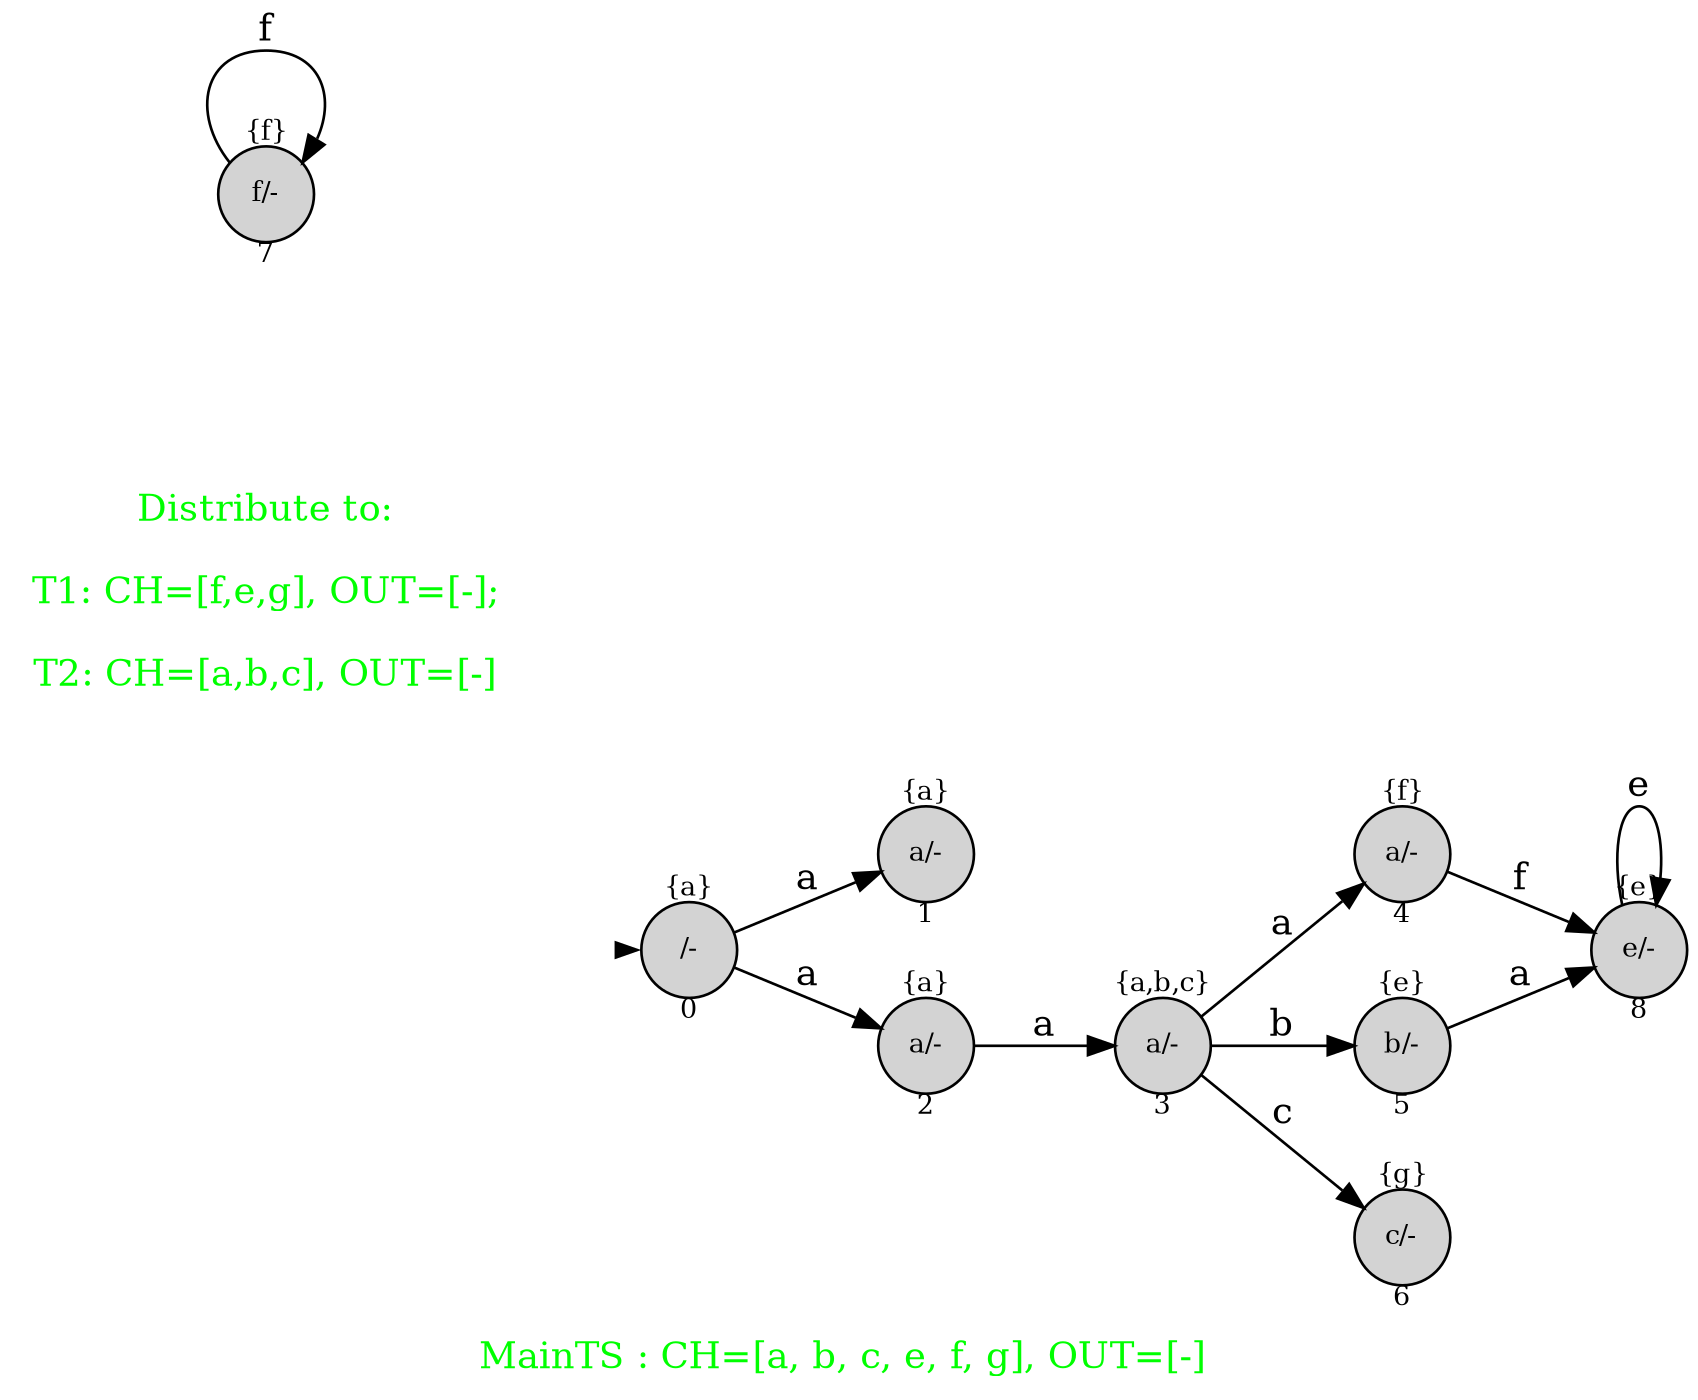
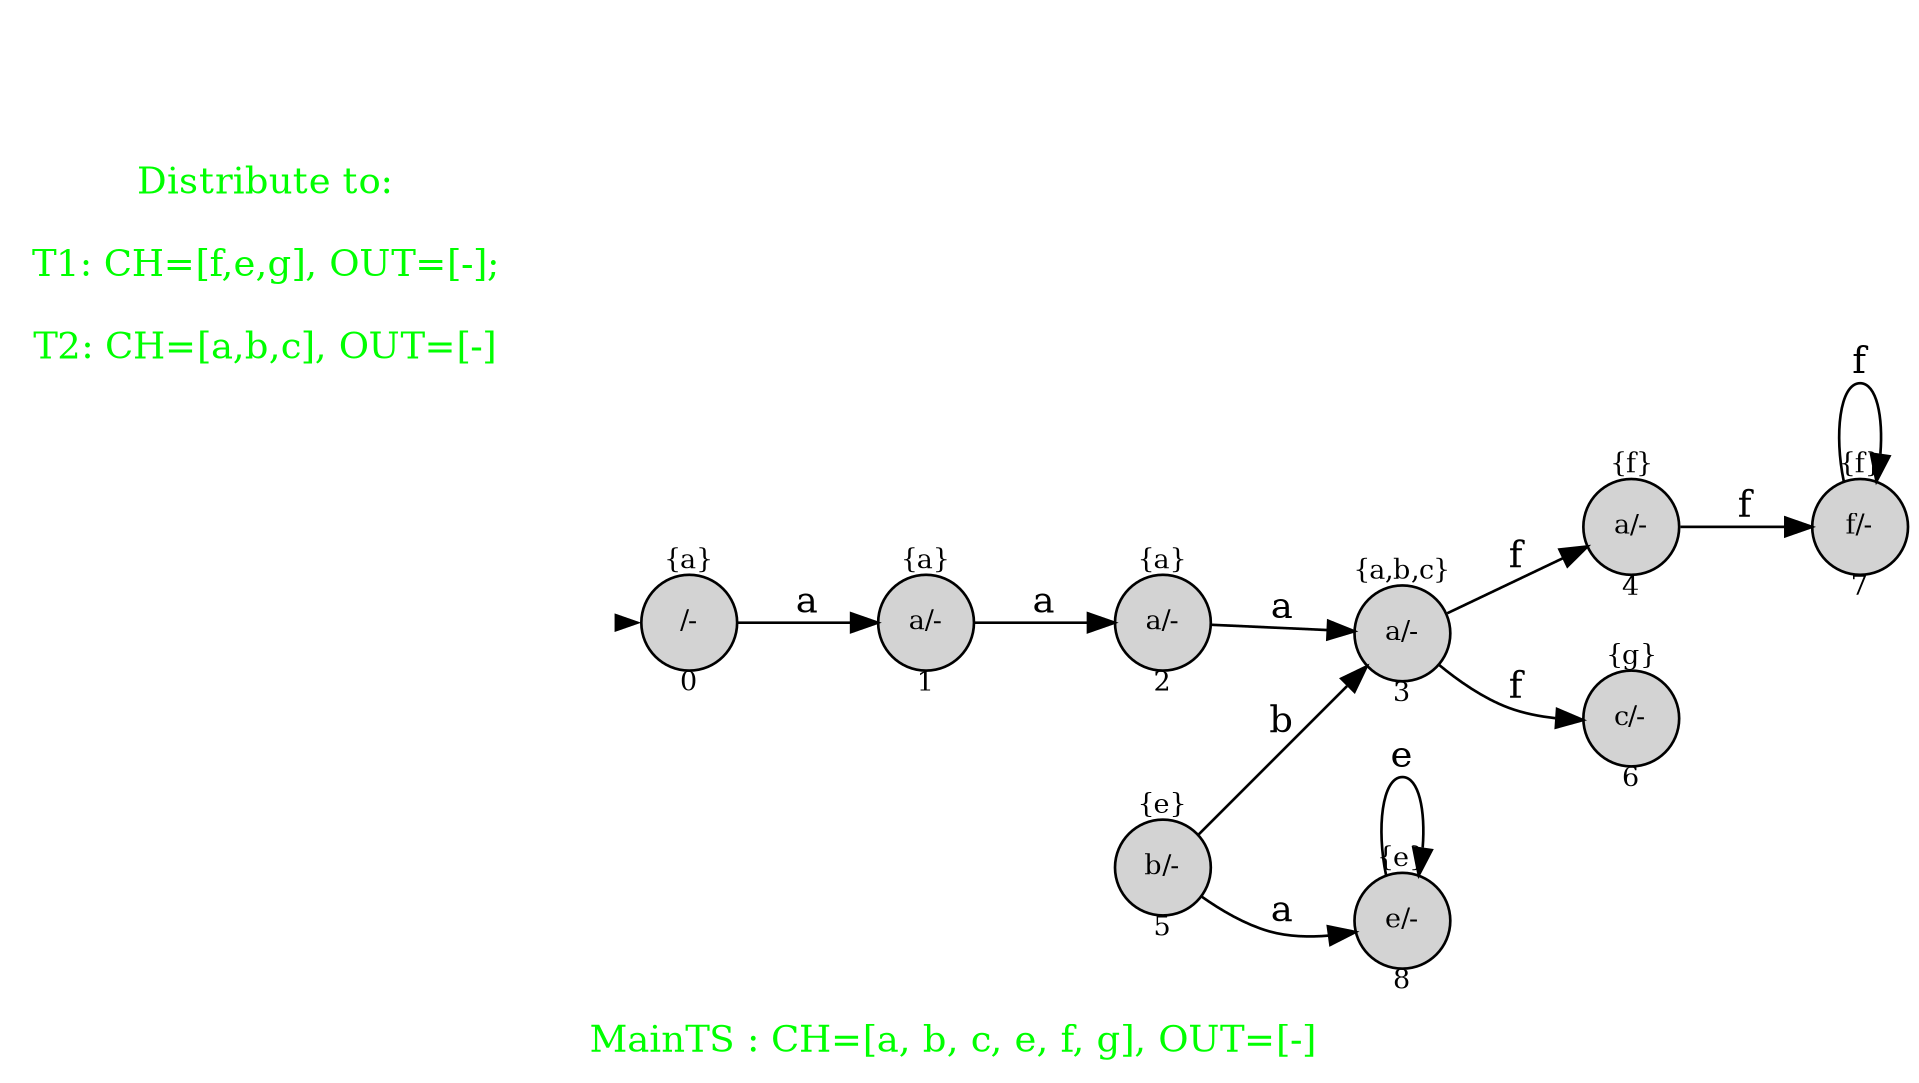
edge "{f} a/- 4" -> "{e} e/- 8": now "{f} a/- 4" -> "{f} f/- 7"
edge "{a,b,c} a/- 3" -> "{f} a/- 4": label "a" -> "f"
edge "{a} /- 0" -> "{a} a/- 2": now "{a} a/- 1" -> "{a} a/- 2"
edge "{a,b,c} a/- 3" -> "{e} b/- 5": reversed
edge "{a,b,c} a/- 3" -> "{g} c/- 6": label "c" -> "f"
